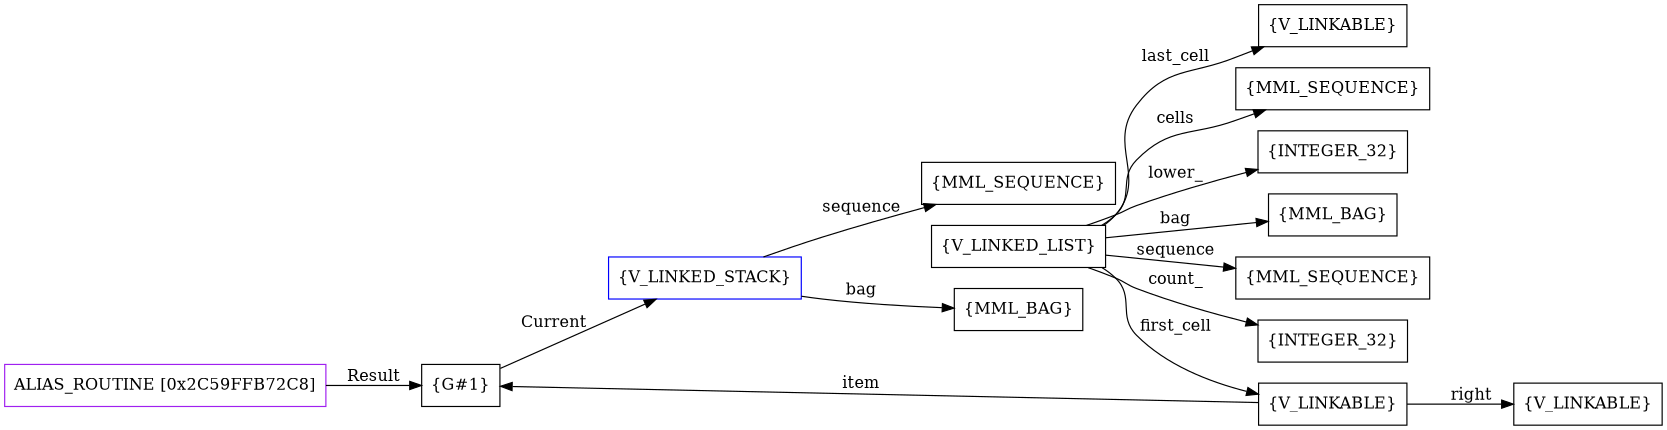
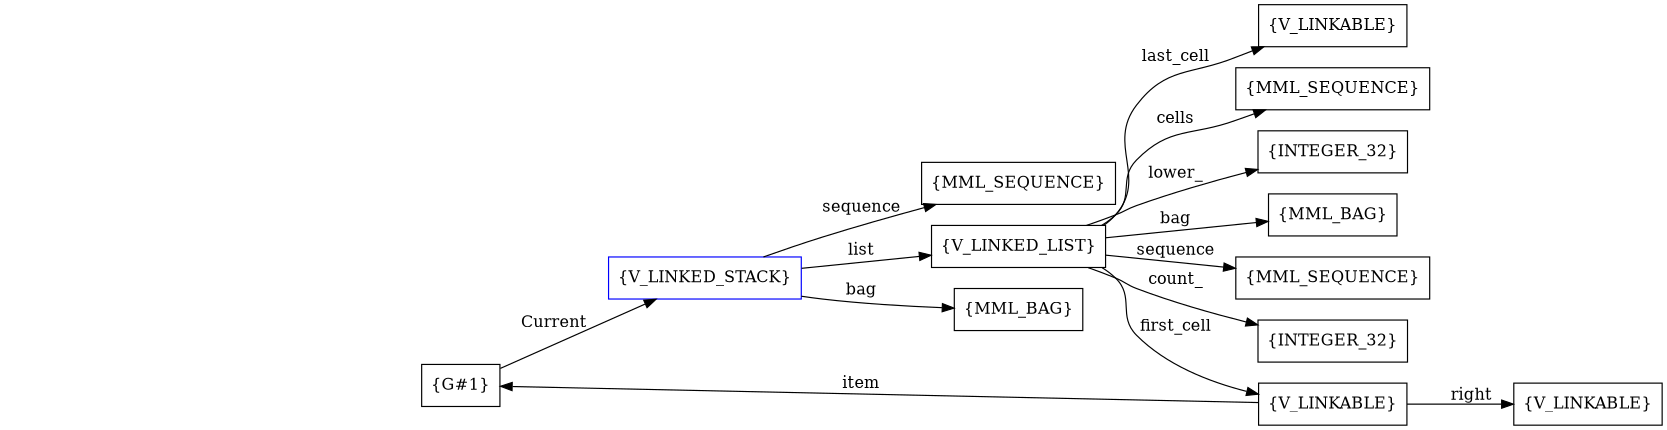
edge "{V_LINKED_STACK}" -> "{V_LINKED_LIST}": added, label "list"
node "ALIAS_ROUTINE [0x2C59FFB72C8]": removed
